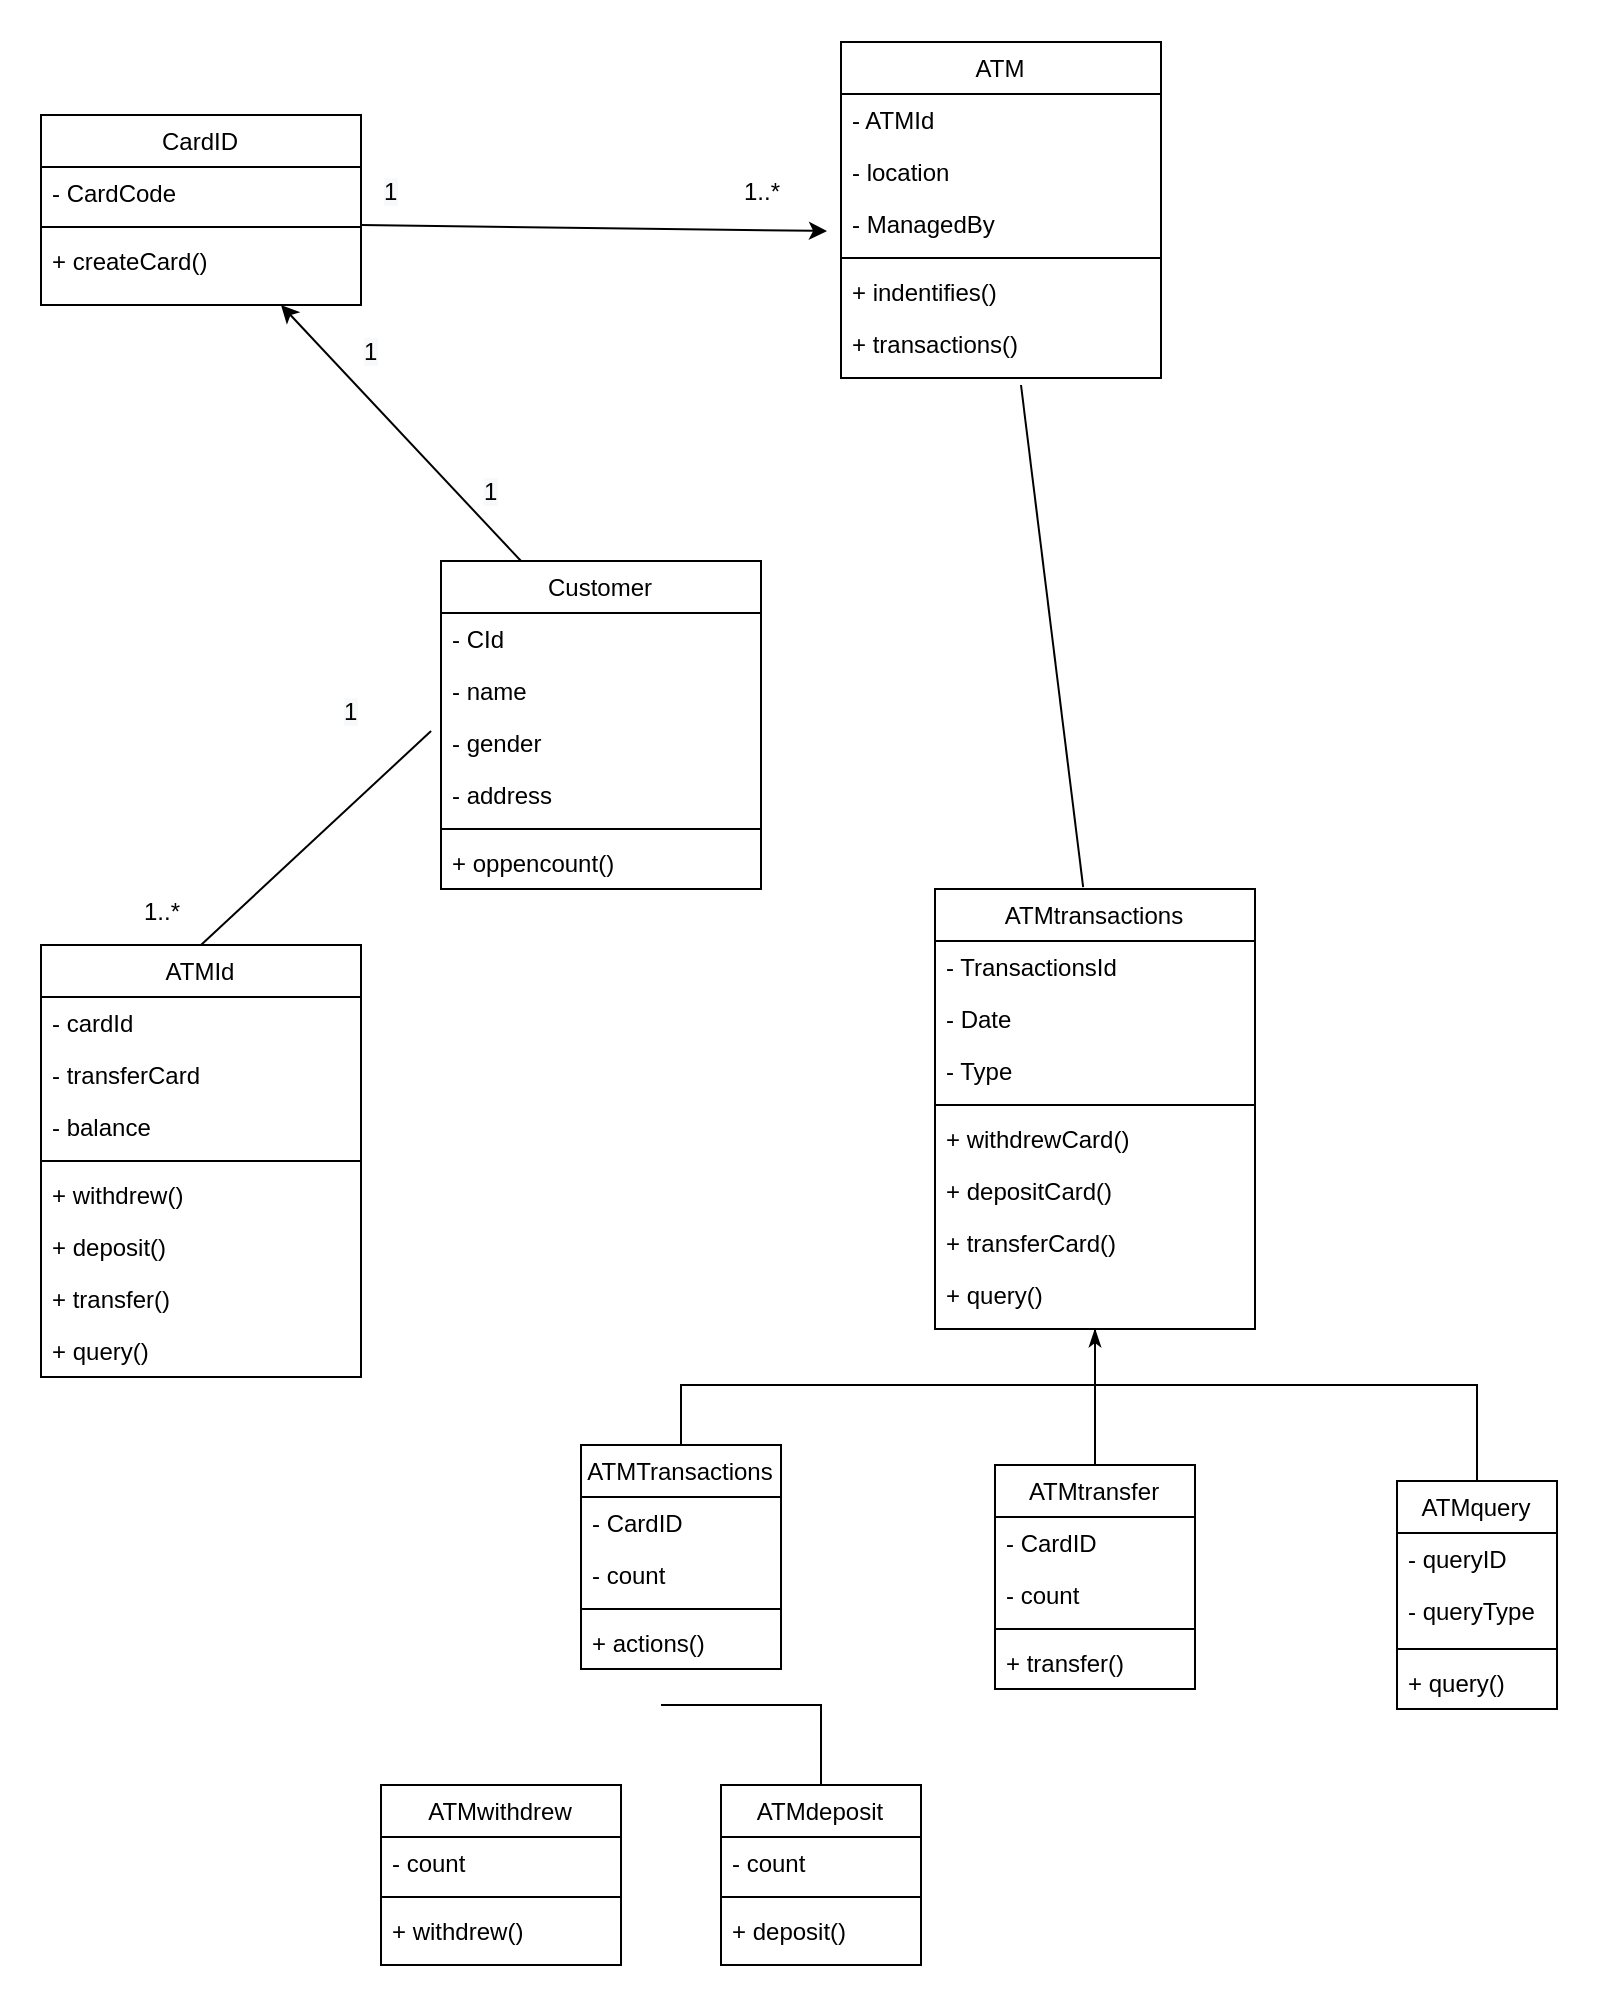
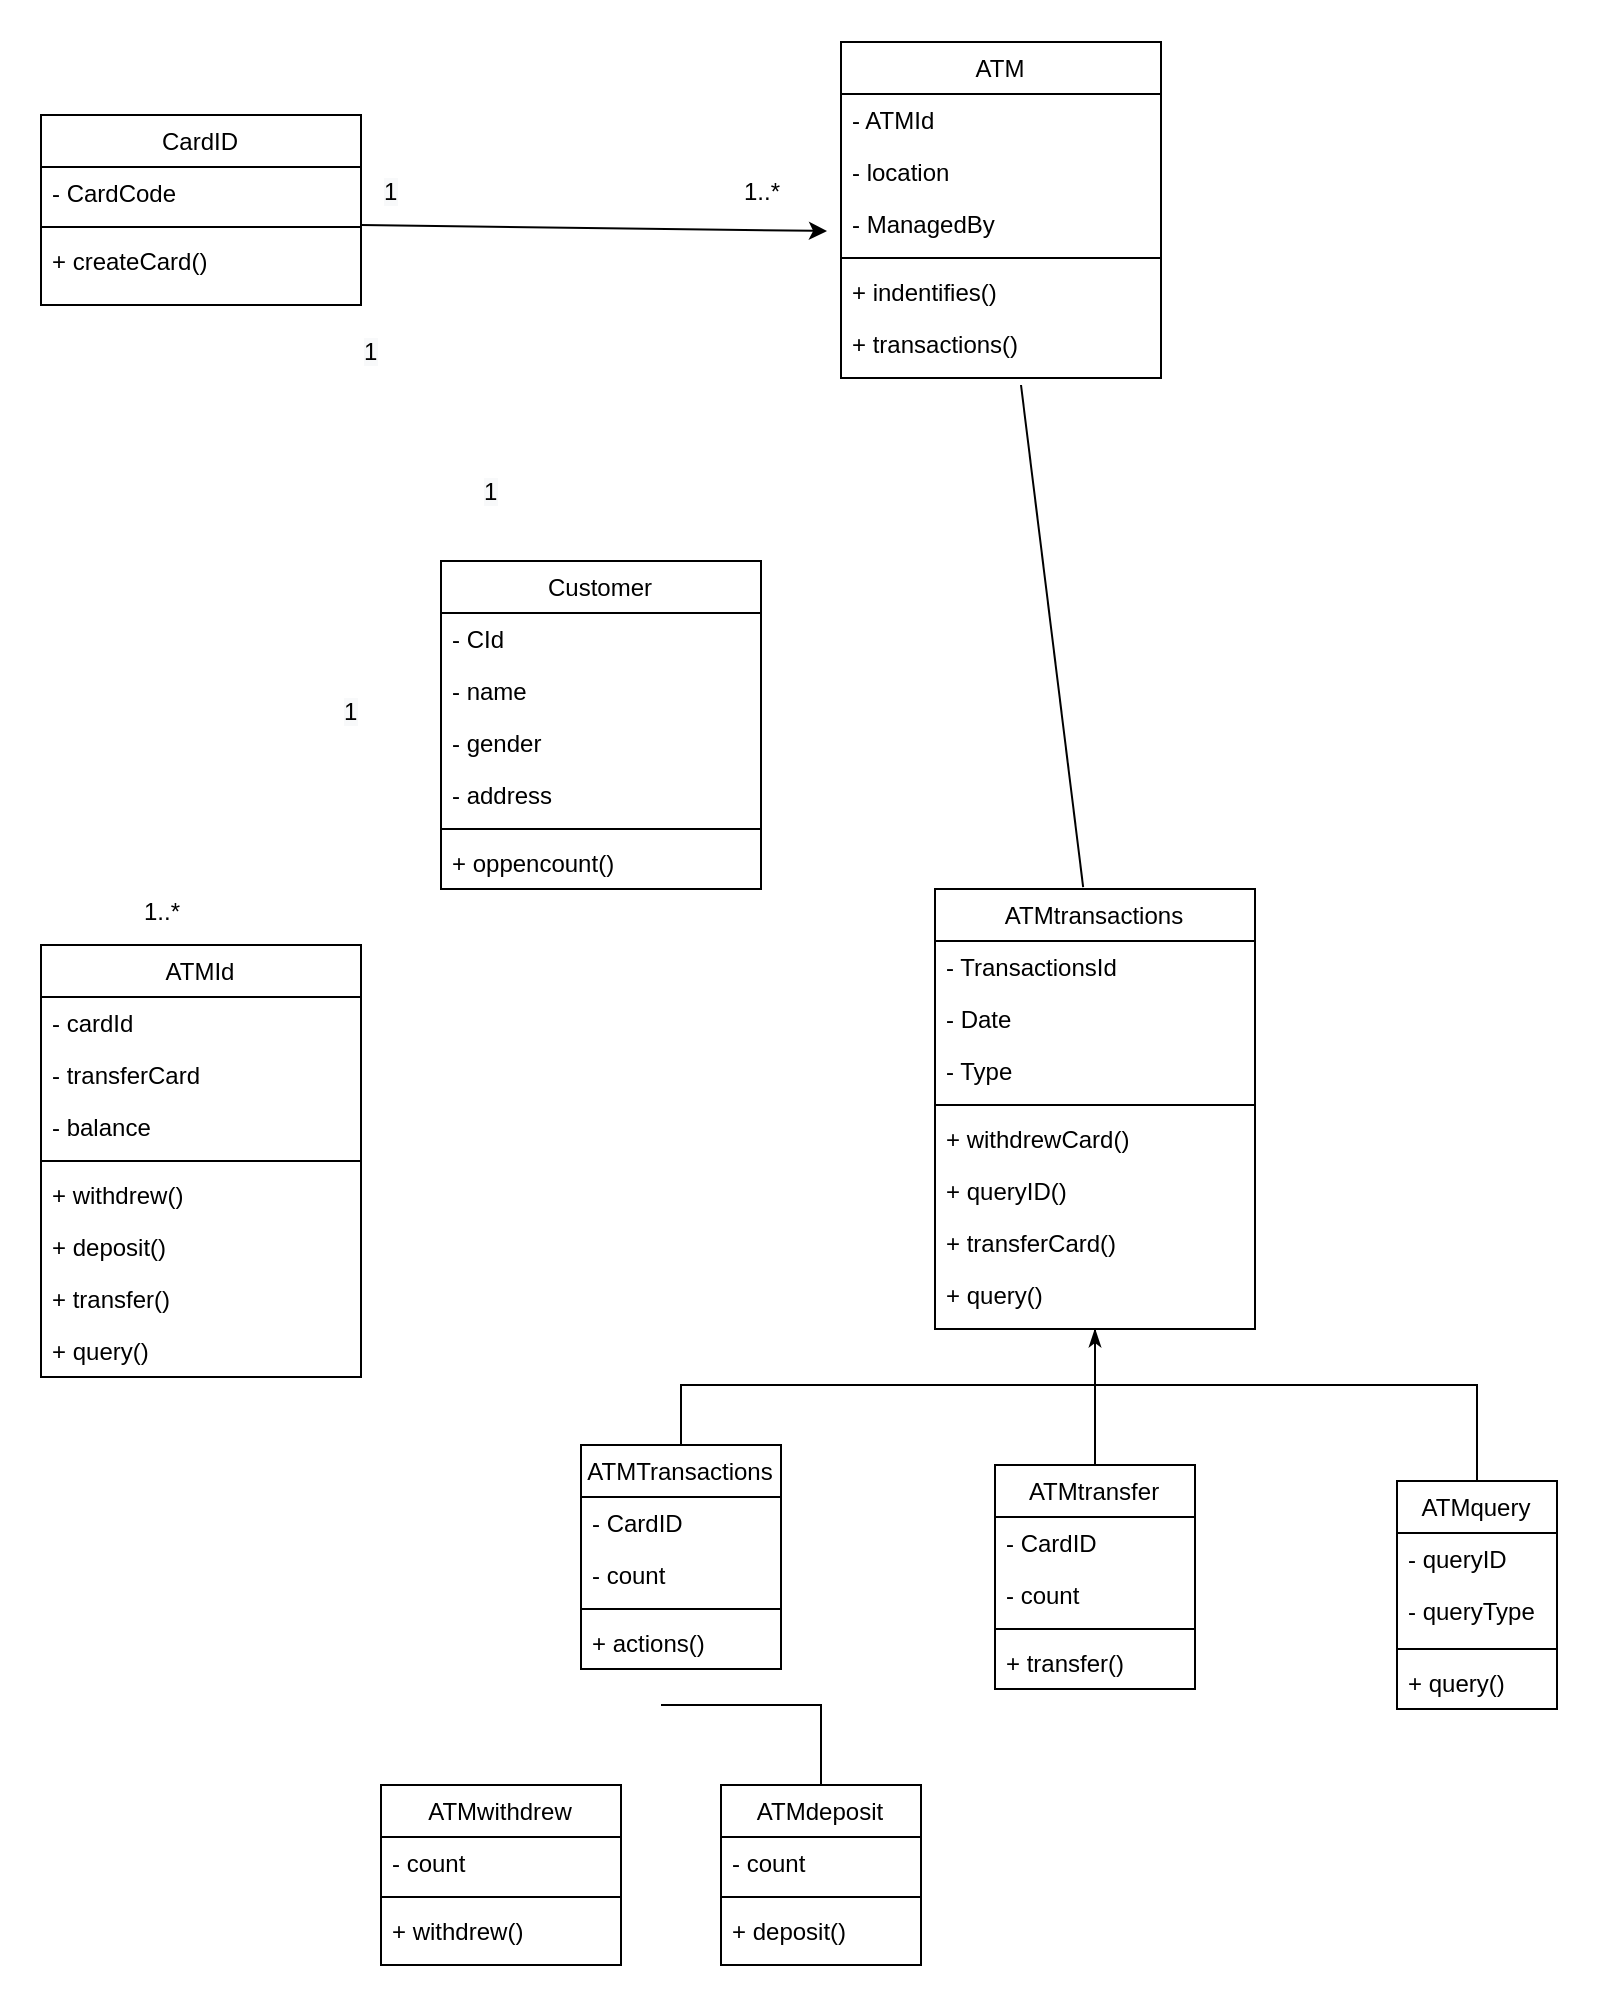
edge "Customer" -> "CardID": removed
edge "- gender" -- "ATMId": removed
node "+ depositCard()": label "+ depositCard()" -> "+ queryID()"
